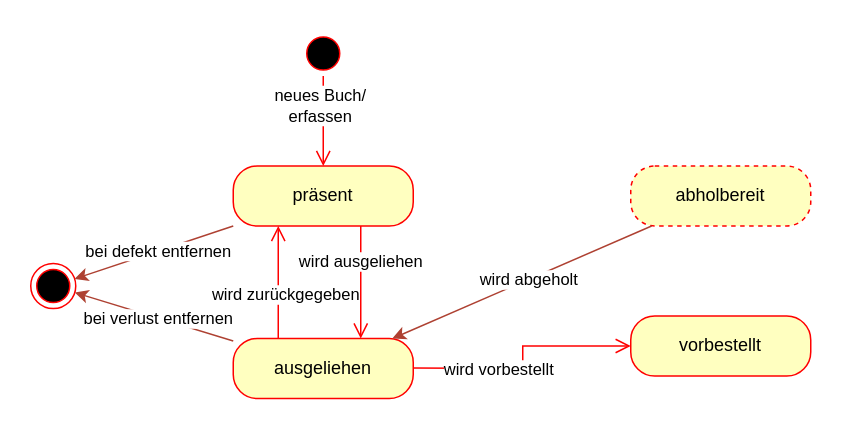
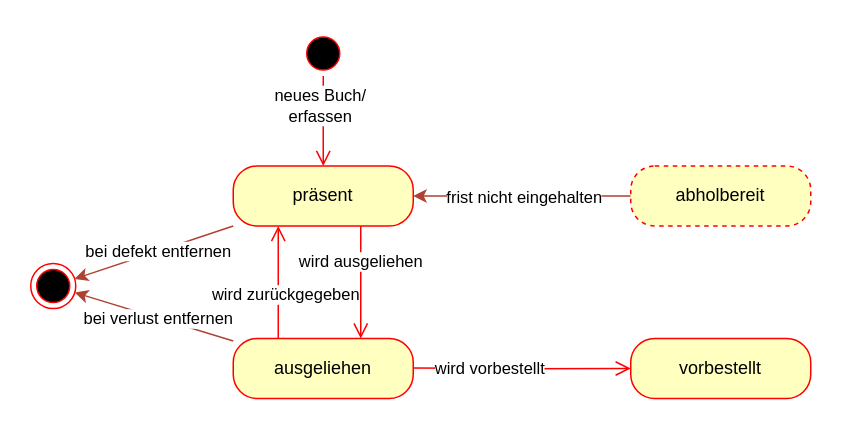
edge "abholbereit" -> "präsent": added, label "frist nicht eingehalten"
edge "abholbereit" -> "ausgeliehen": removed, label "wird abgeholt"
node "vorbestellt": moved (721, 346) -> (721, 368)
